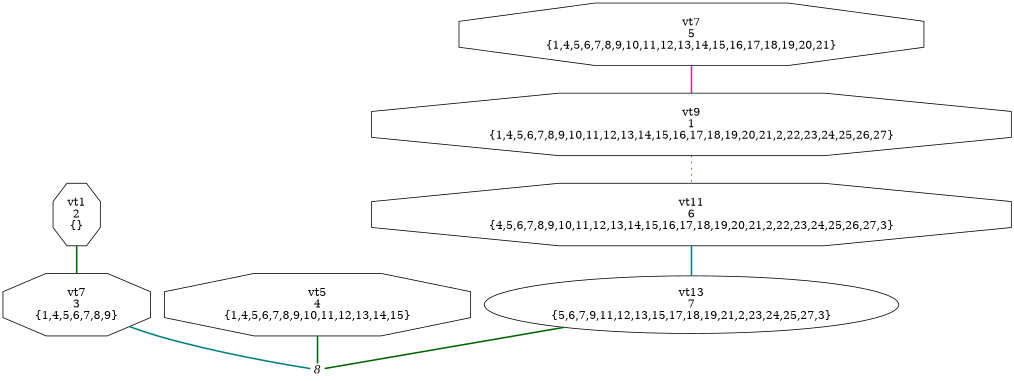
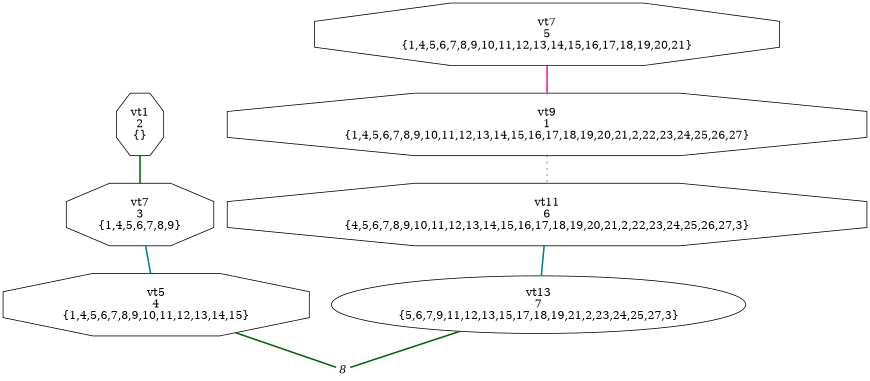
edge "vt7 3 {1,4,5,6,7,8,9}" -- "8": now "vt7 3 {1,4,5,6,7,8,9}" -- "vt5 4 {1,4,5,6,7,8,9,10,11,12,13,14,15}"
